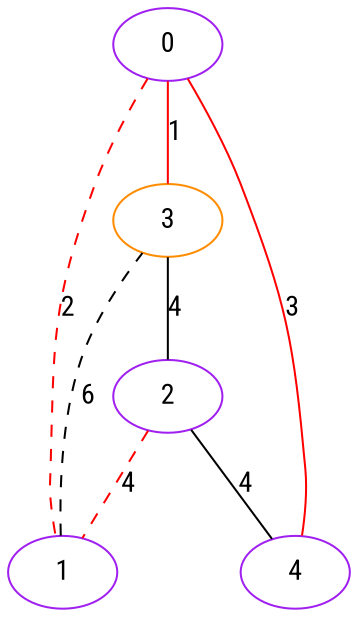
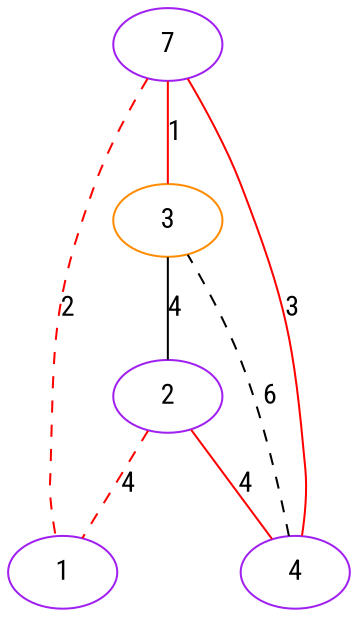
node "0": label "0" -> "7"
edge "3" -- "1": now "3" -- "4"
edge "2" -- "4": color black -> red
